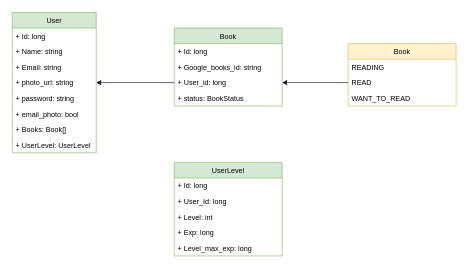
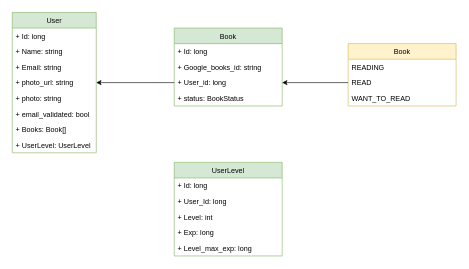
node "+ password: string": label "+ password: string" -> "+ photo: string"
node "+ email_photo: bool": label "+ email_photo: bool" -> "+ email_validated: bool"
